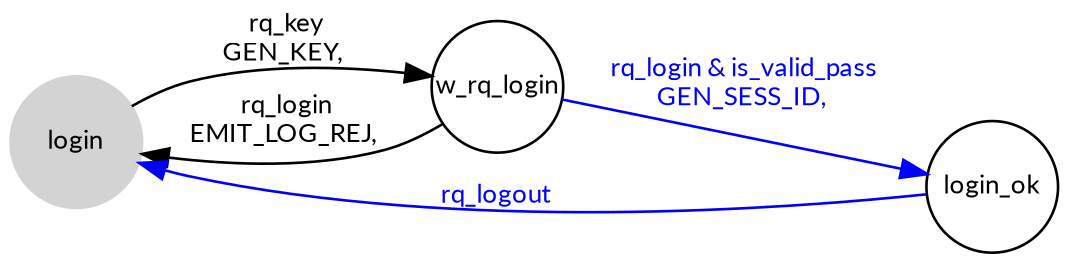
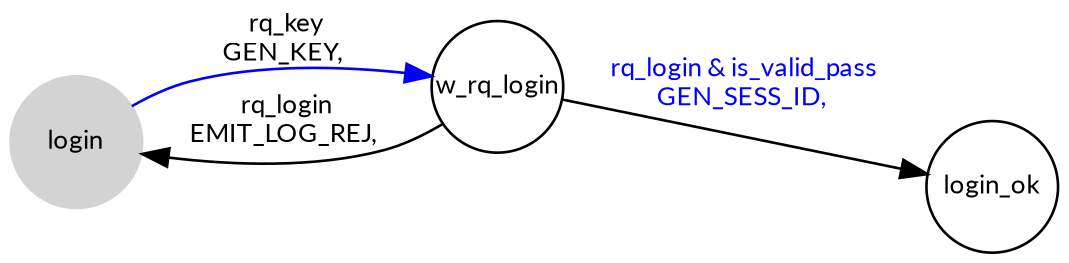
edge "login" -> "w_rq_login": color black -> blue
edge "w_rq_login" -> "login_ok": color blue -> black
edge "login_ok" -> "login": removed, label "rq_logout"
